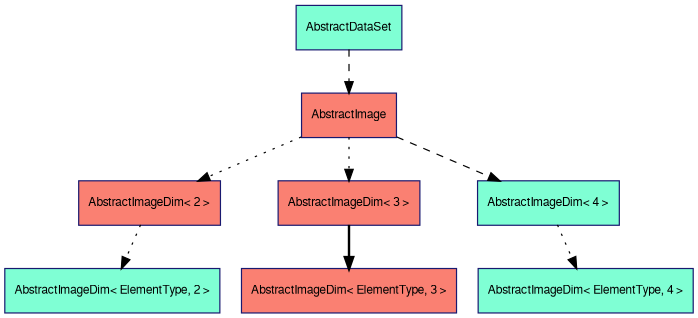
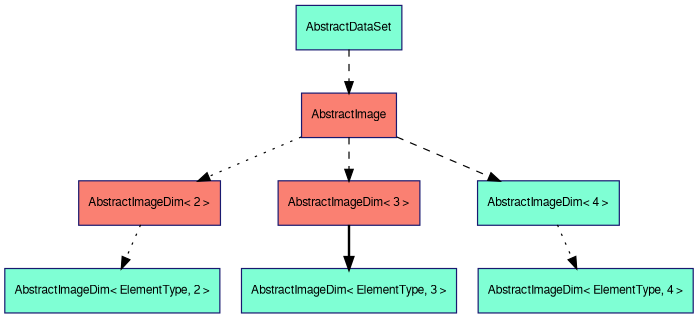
edge "AbstractImage" -> "AbstractImageDim< 3 >": style dotted -> dashed
node "AbstractImageDim< ElementType, 3 >": fillcolor salmon -> aquamarine
